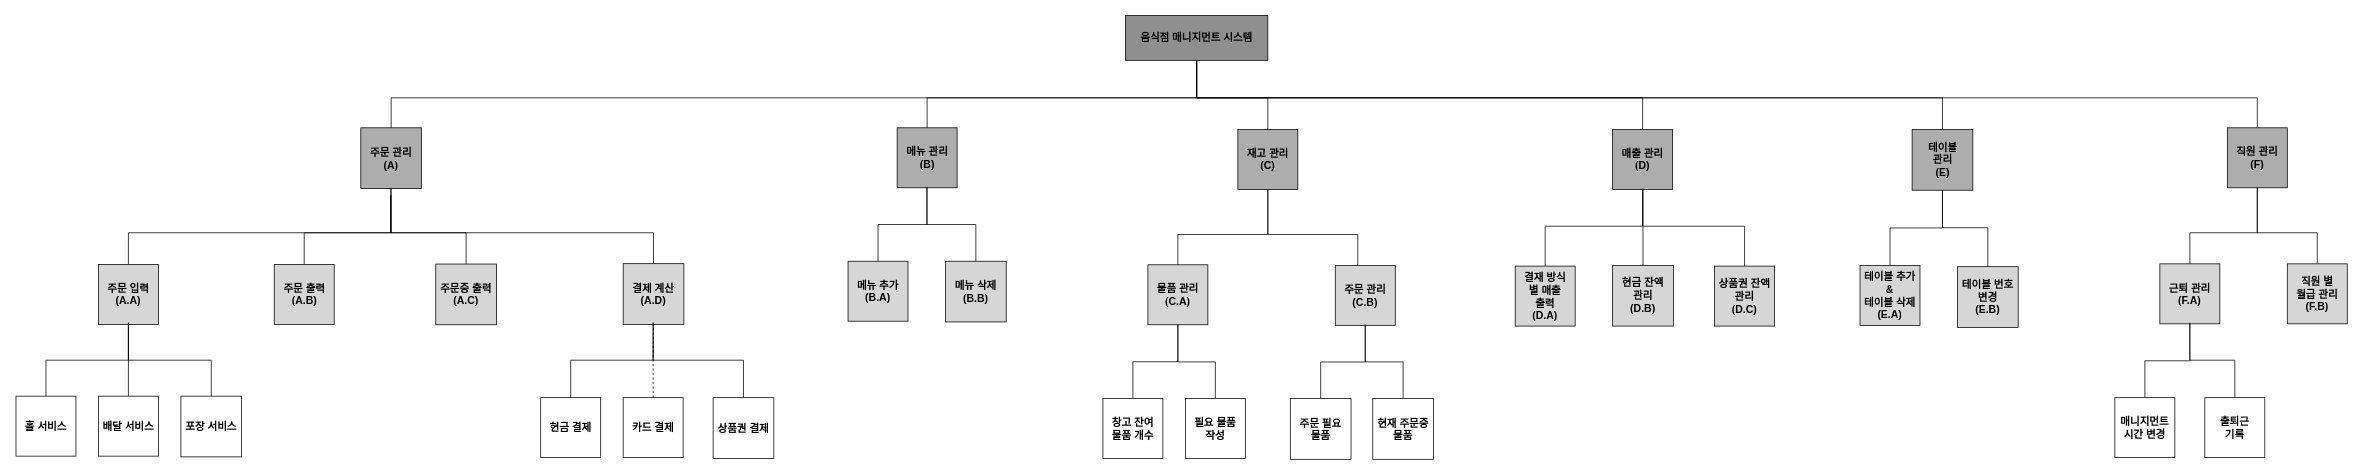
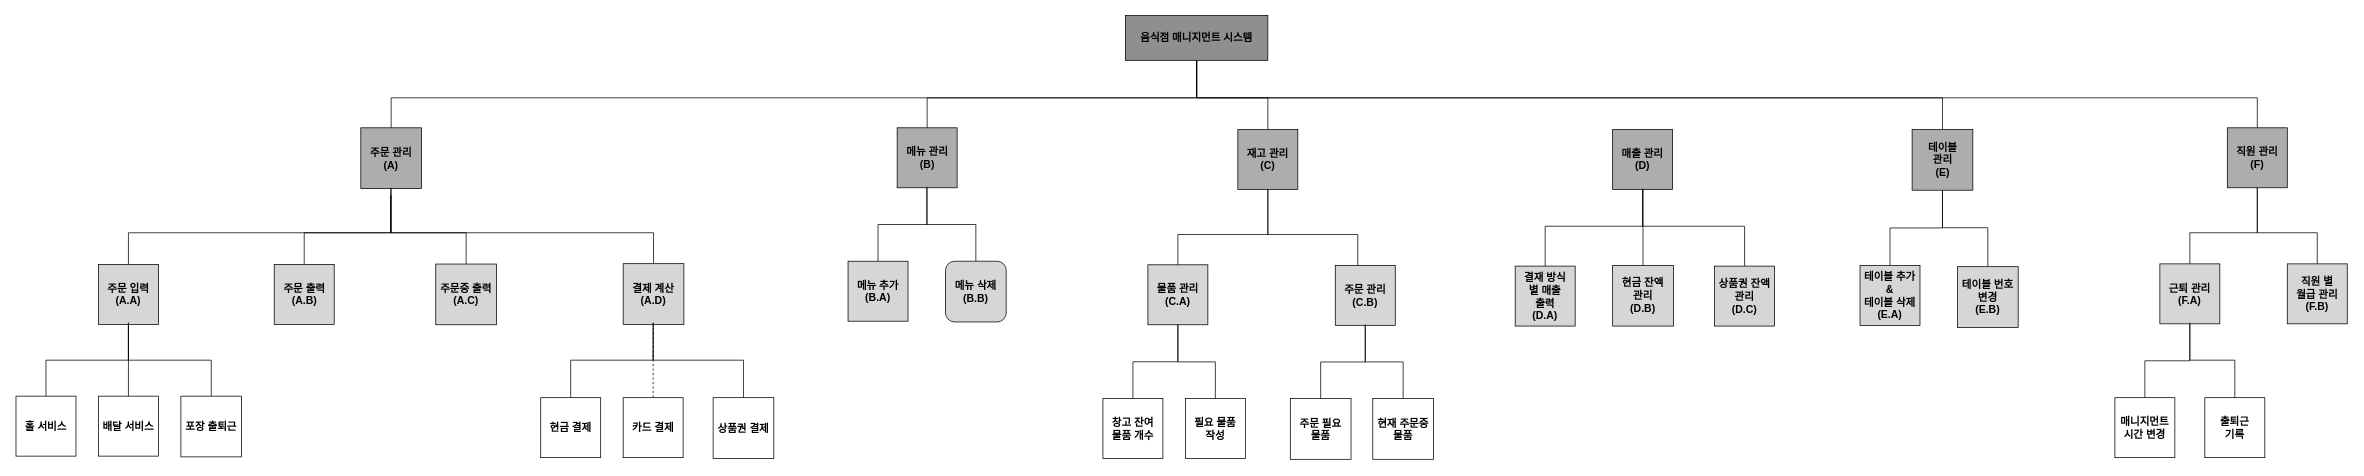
edge "음식점 매니지먼트 시스템" -- "매출 관리 (D)": removed
node "메뉴 삭제 (B.B)": shape rectangle -> rounded rectangle
node "포장 서비스": label "포장 서비스" -> "포장 출퇴근"
